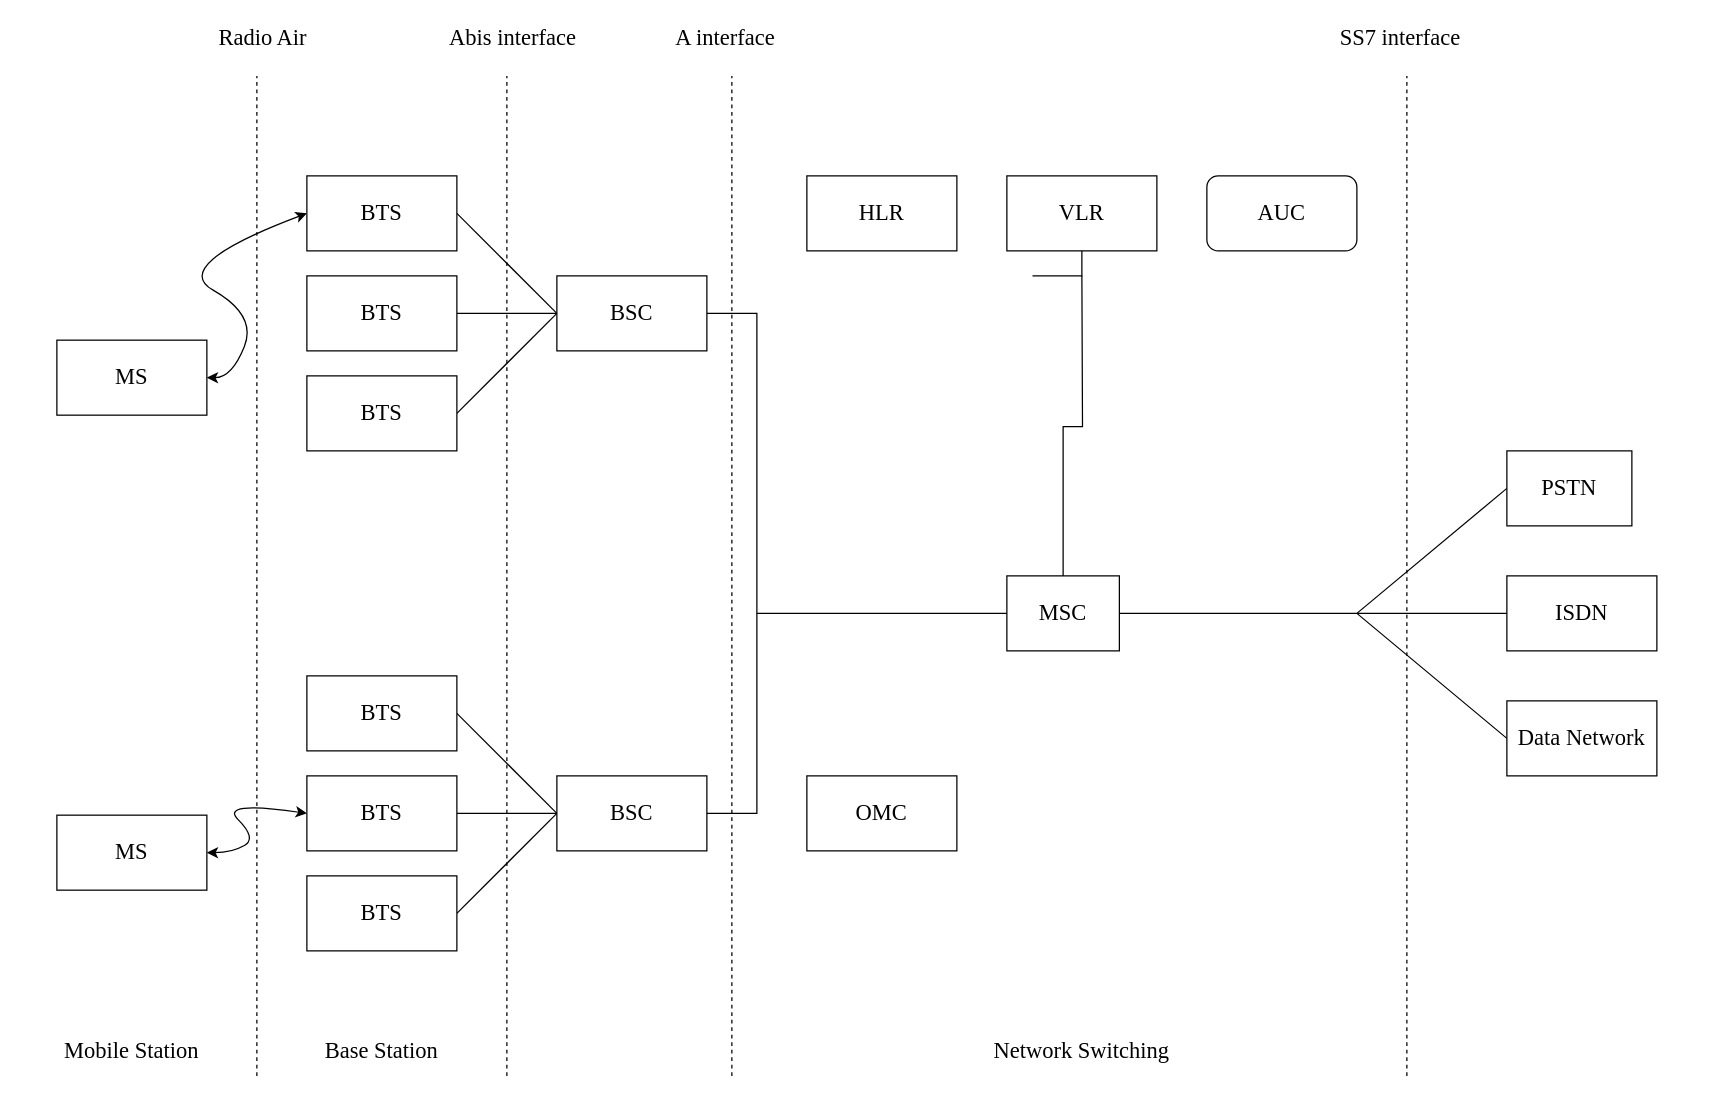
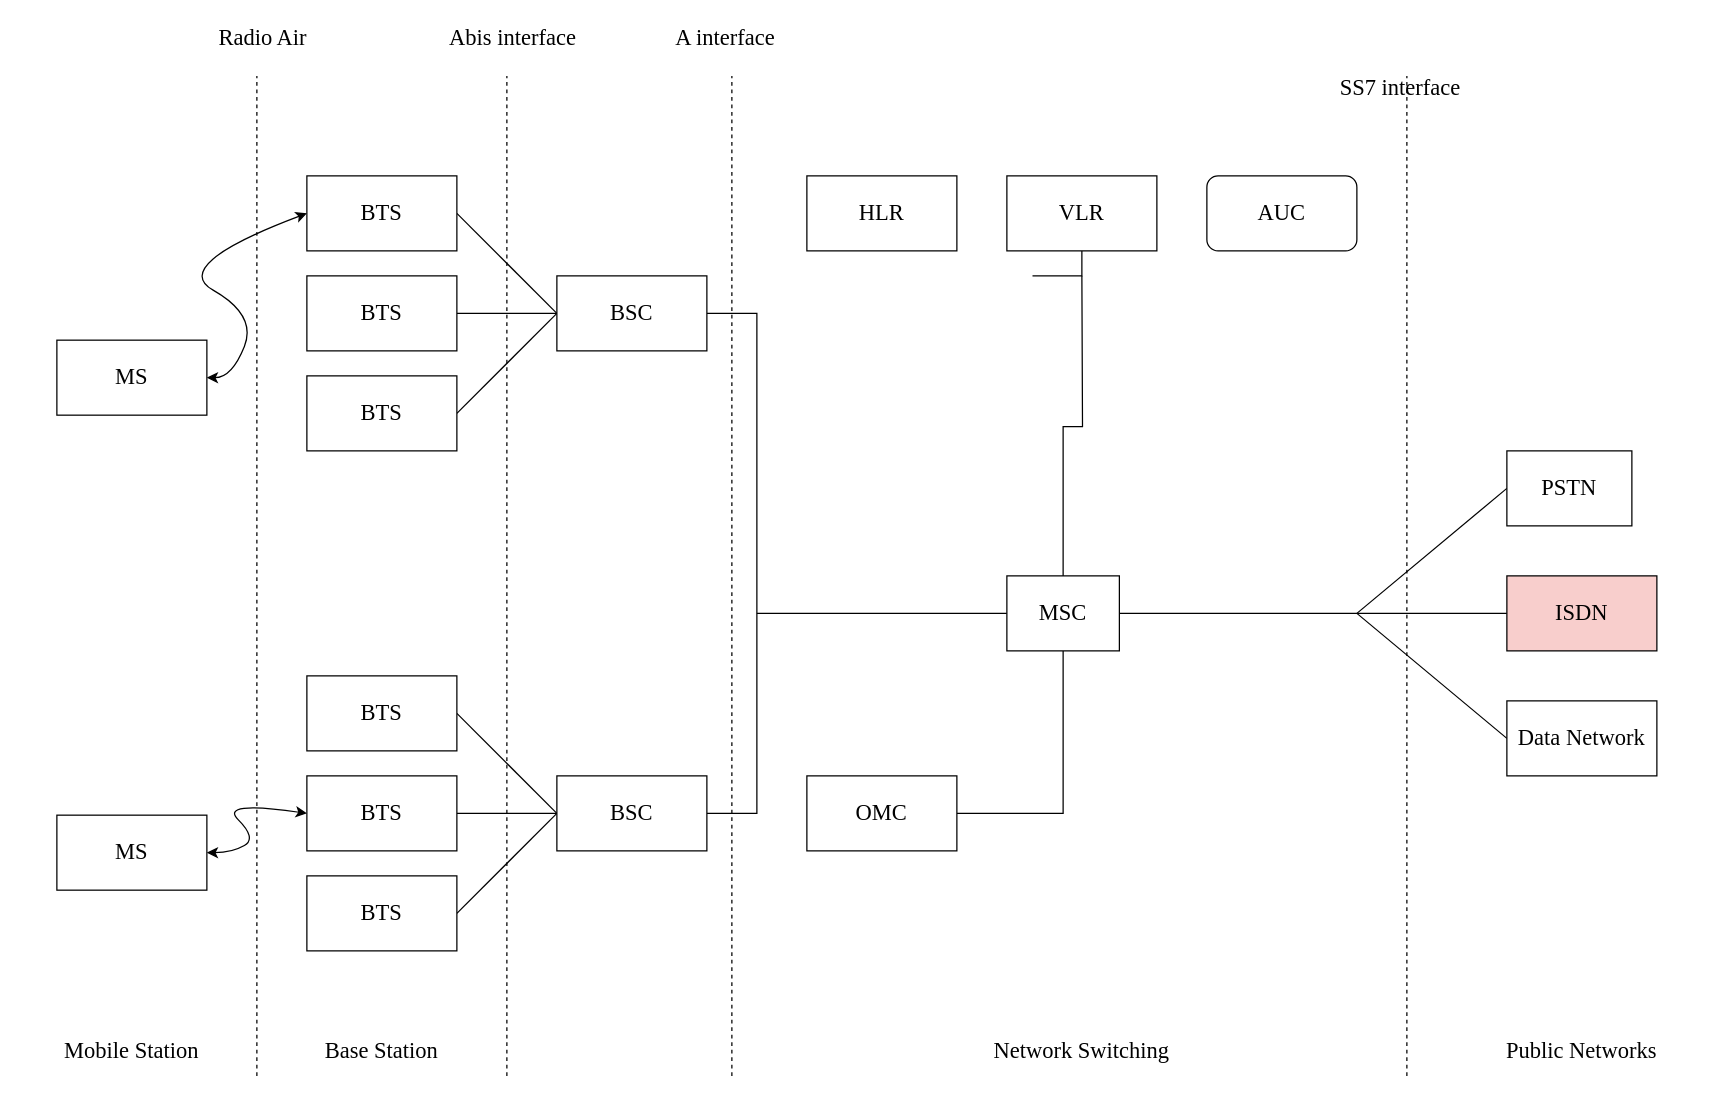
node "SS7 interface": moved (1401, 38) -> (1401, 88)
node "ISDN": fillcolor #ffffff -> #f8cecc
edge "MSC" -- "OMC": added
node "Public Networks": added
